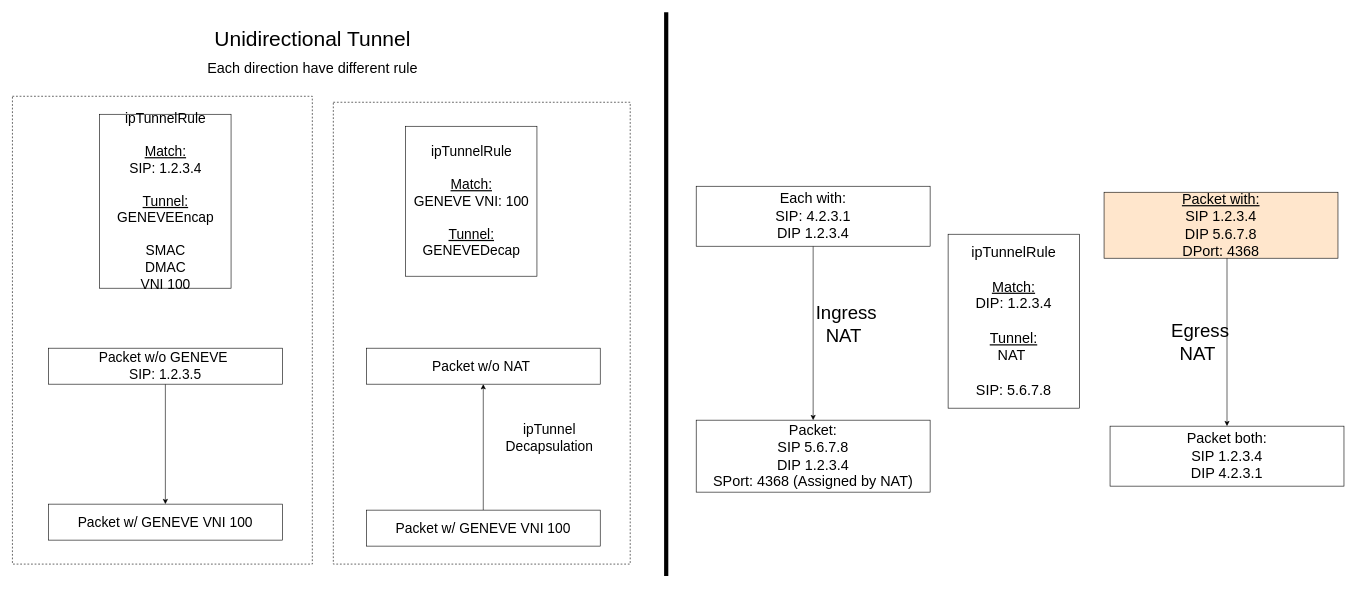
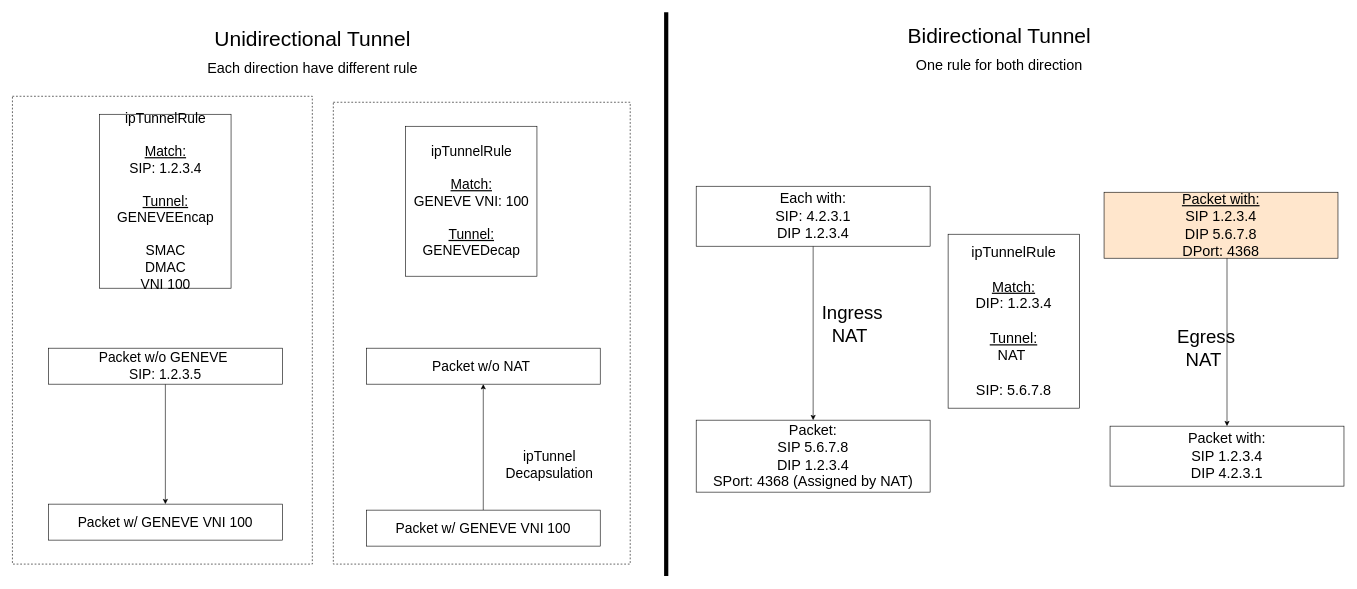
node "Bidirectional Tunnel One rule for both direction": added
node "Ingress NAT": moved (846, 324) -> (852, 324)
node "EgressNAT": moved (1200, 342) -> (1206, 348)
node "ipTunnelDecapsulation": moved (549, 438) -> (549, 465)
node "Packet both:SIP 1.2.3.4DIP 4.2.3.1": label "Packet both:SIP 1.2.3.4DIP 4.2.3.1" -> "Packet with:SIP 1.2.3.4DIP 4.2.3.1"
